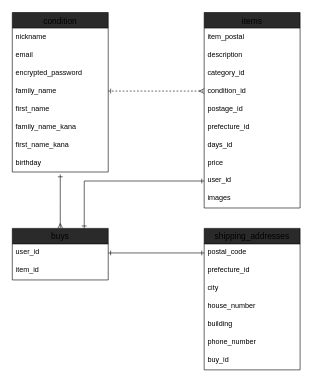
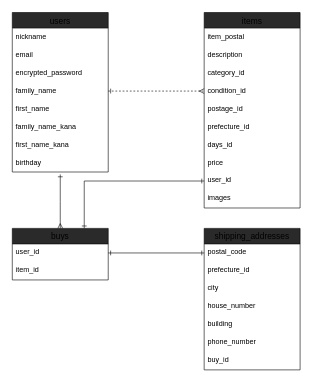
node "condition": label "condition" -> "users"
